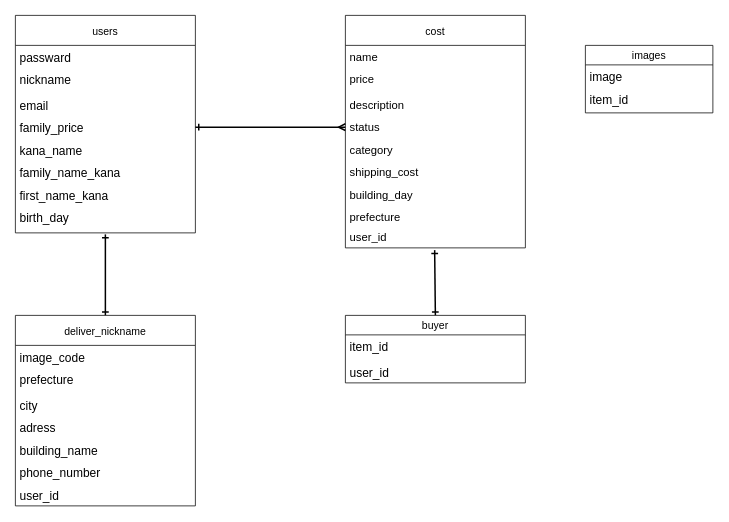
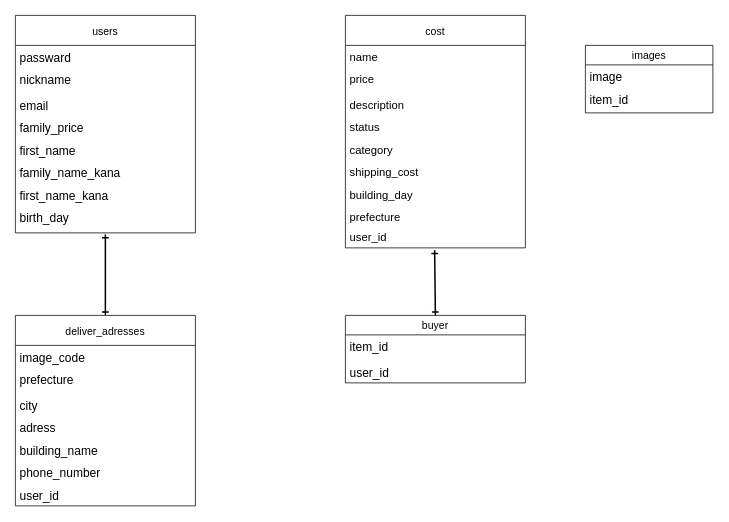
edge "family_price" -- "status": removed
node "kana_name": label "kana_name" -> "first_name"
node "deliver_nickname": label "deliver_nickname" -> "deliver_adresses"
